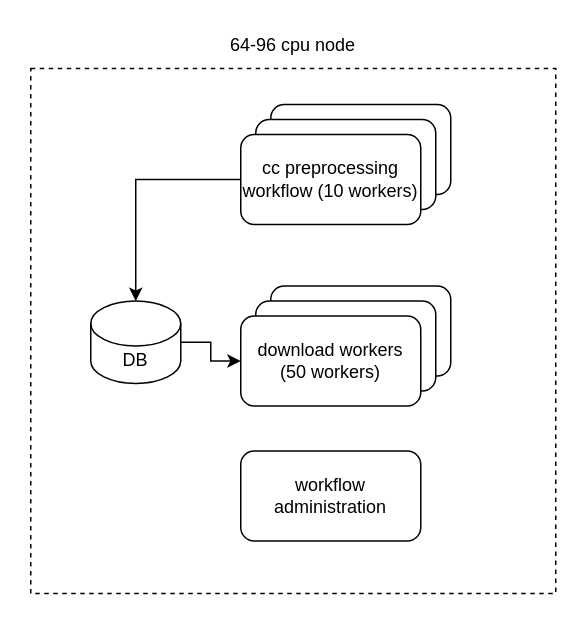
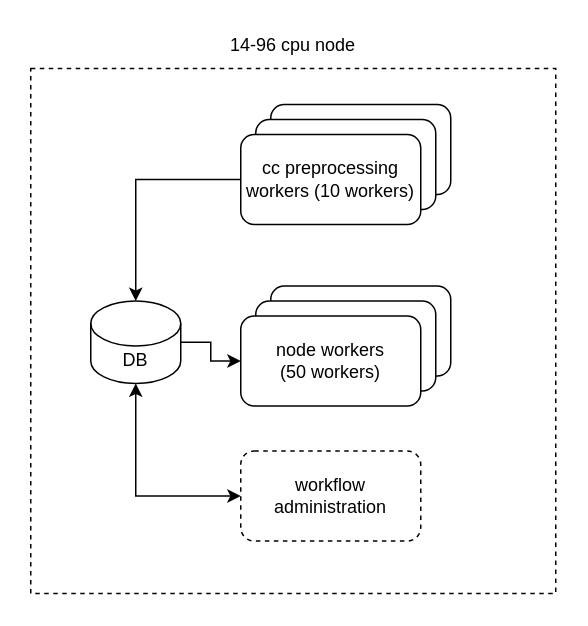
node "64-96 cpu node": label "64-96 cpu node" -> "14-96 cpu node"
node "cc preprocessing workflow (10 workers)": label "cc preprocessing workflow (10 workers)" -> "cc preprocessing workers (10 workers)"
node "download workers (50 workers)": label "download workers (50 workers)" -> "node workers (50 workers)"
edge "DB" -- "workflow administration": added
node "workflow administration": style solid -> dashed
